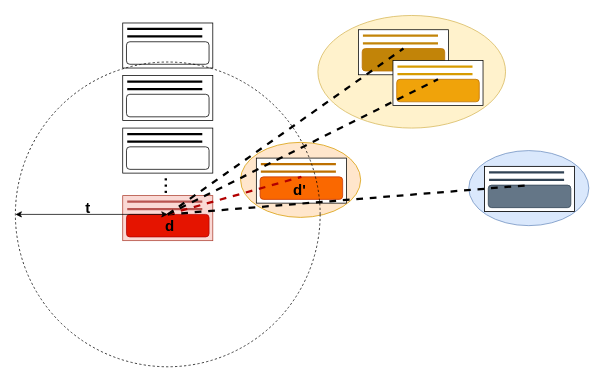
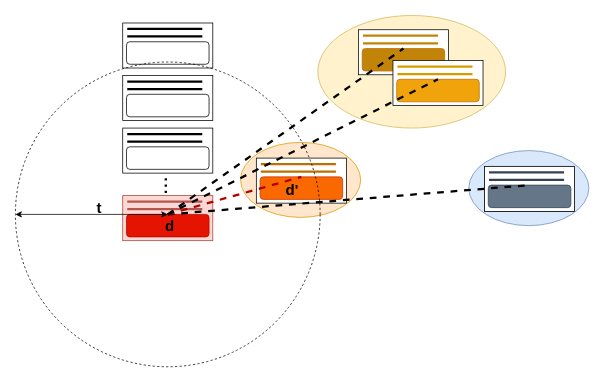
node "d'": moved (300, 189) -> (292, 189)
node "t": moved (88, 207) -> (99, 207)
